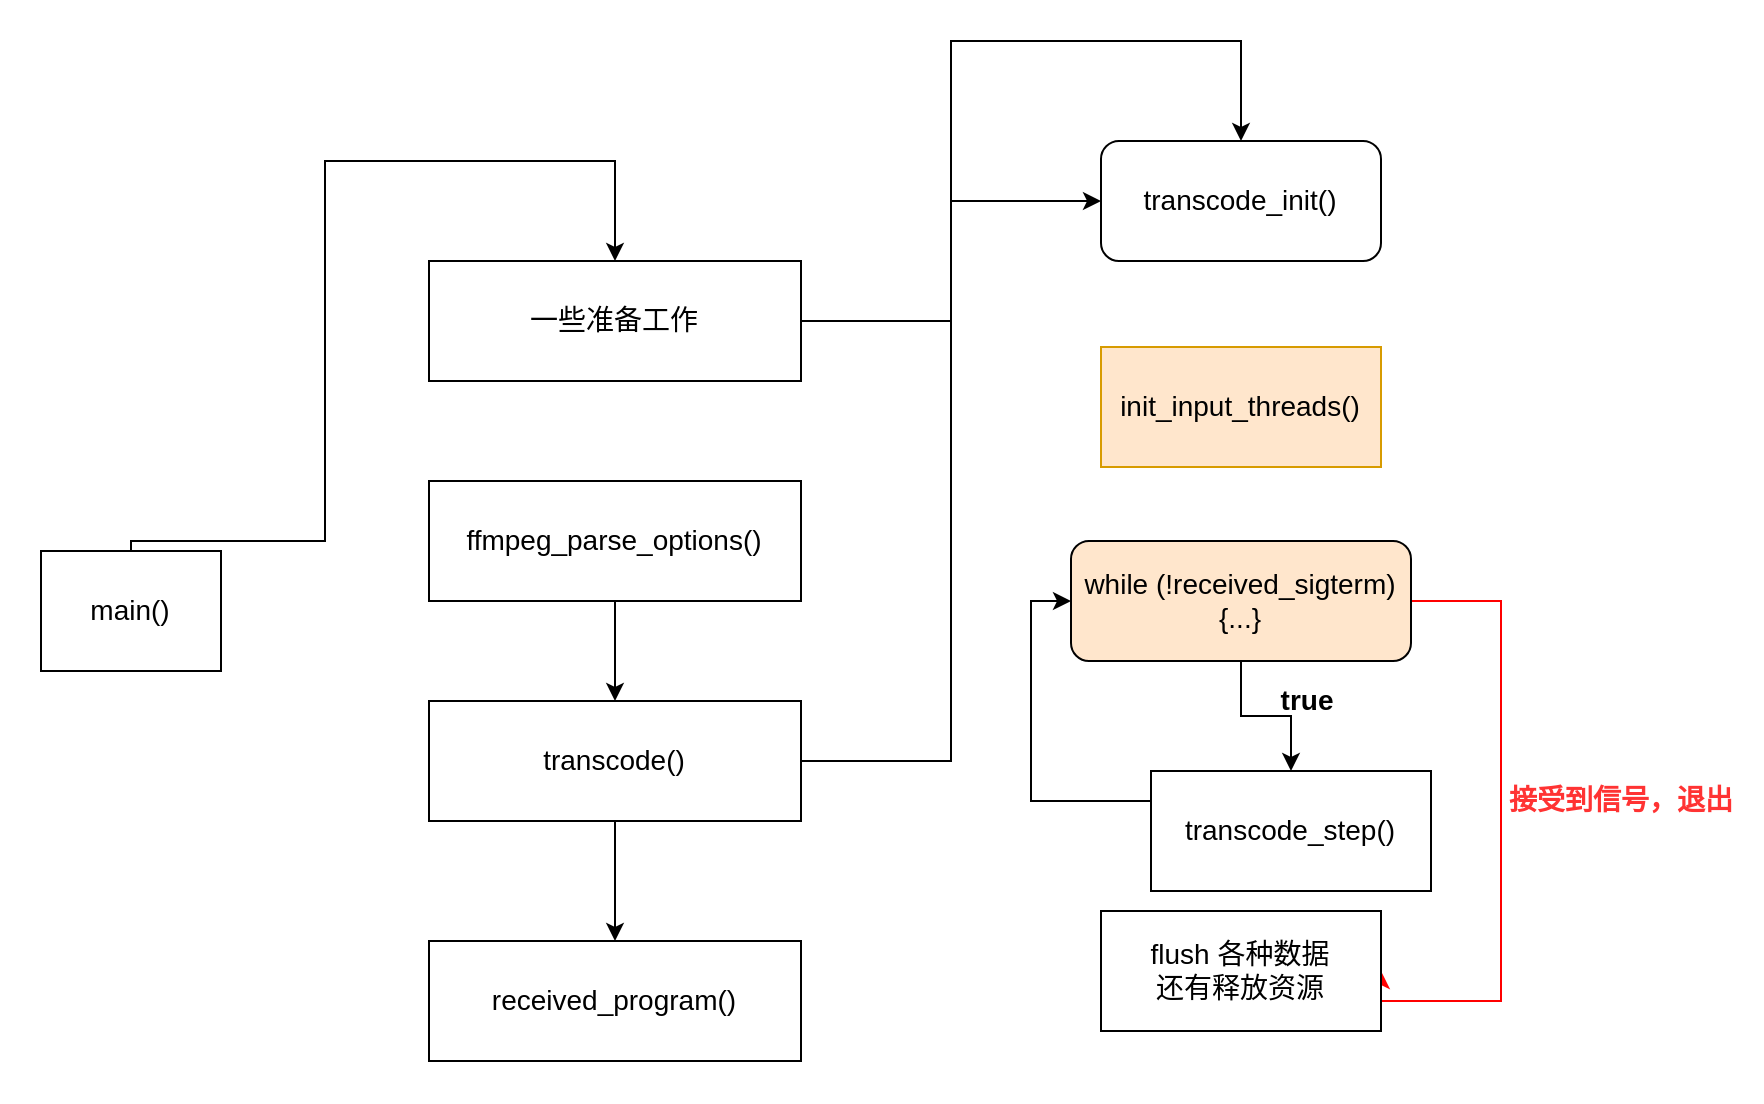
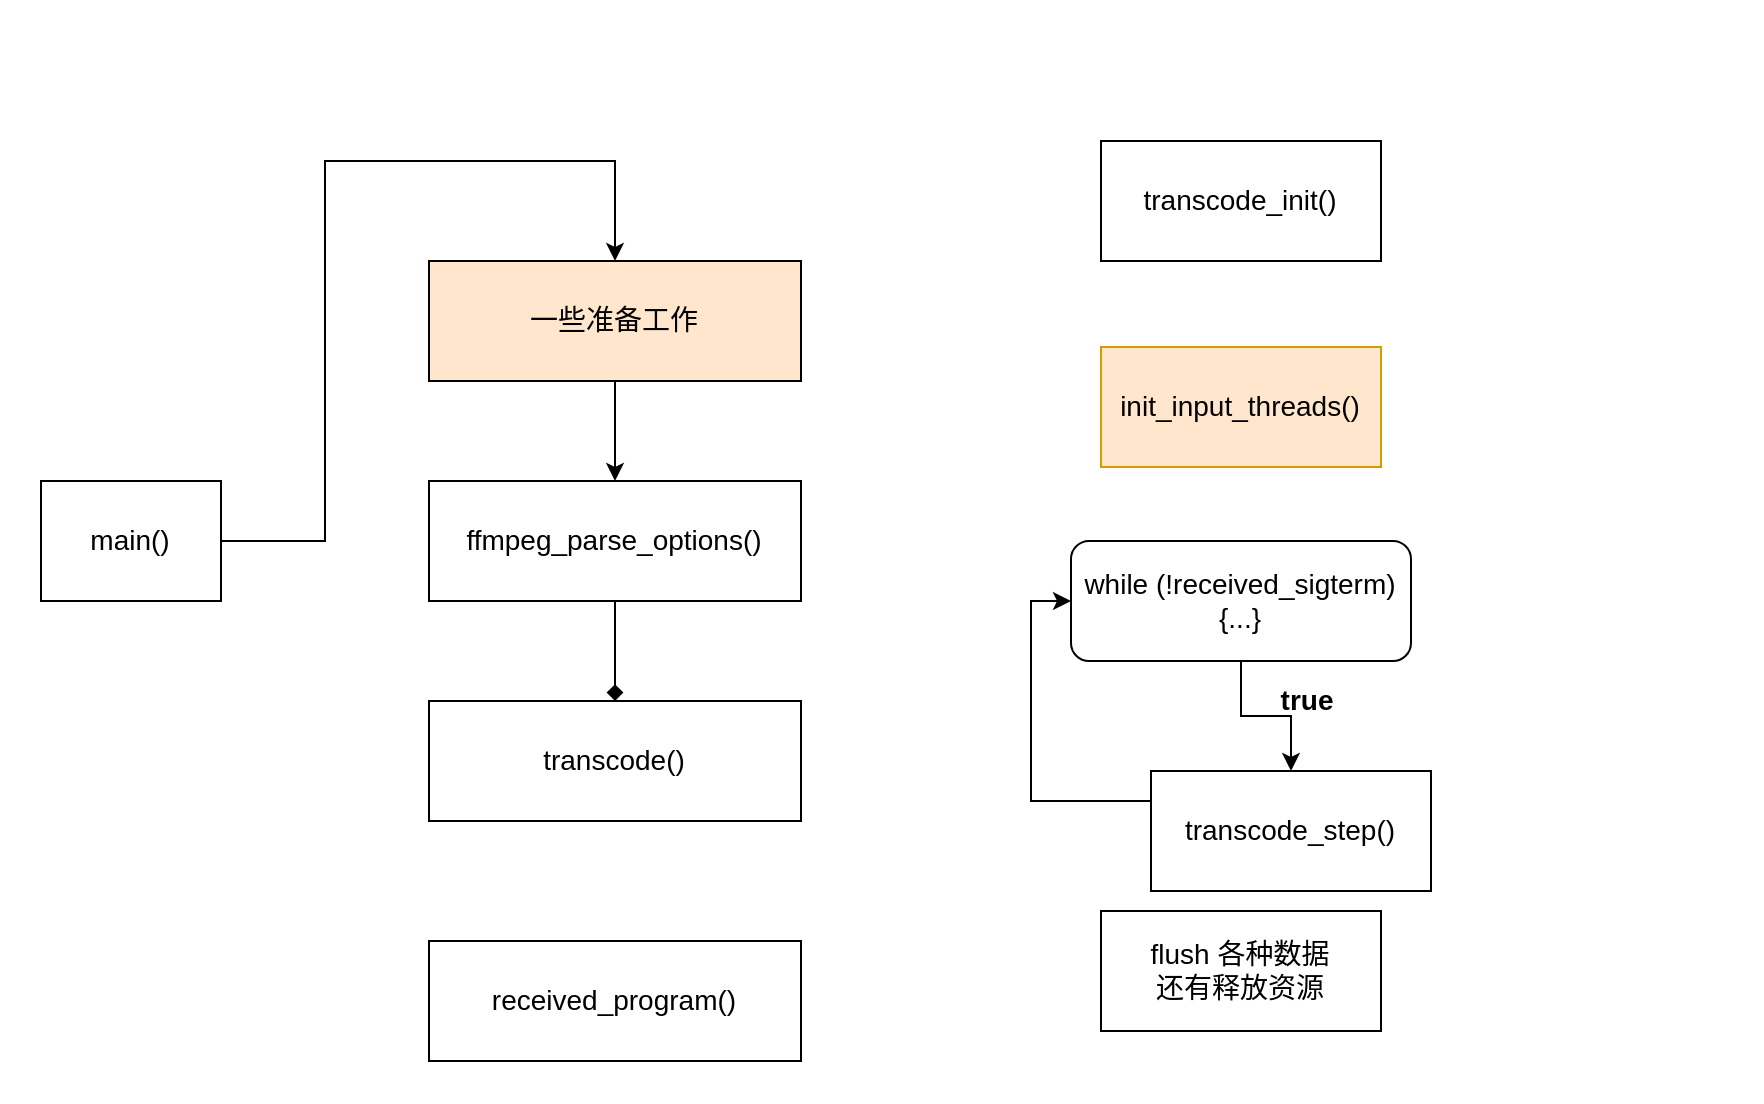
node "transcode_init()": shape rounded rectangle -> rectangle
node "一些准备工作": fillcolor #ffffff -> #ffe6cc
edge "一些准备工作" -> "transcode_init()": now "一些准备工作" -> "ffmpeg_parse_options()"
node "while (!received_sigterm) {...}": fillcolor #ffe6cc -> #ffffff
node "main()": moved (131, 611) -> (131, 541)
edge "transcode()" -> "transcode_init()": removed
edge "ffmpeg_parse_options()" -> "transcode()": arrowhead classic -> diamond
node "接受到信号，退出": removed
edge "while (!received_sigterm) {...}" -> "flush 各种数据 还有释放资源": removed
edge "transcode()" -> "received_program()": removed
